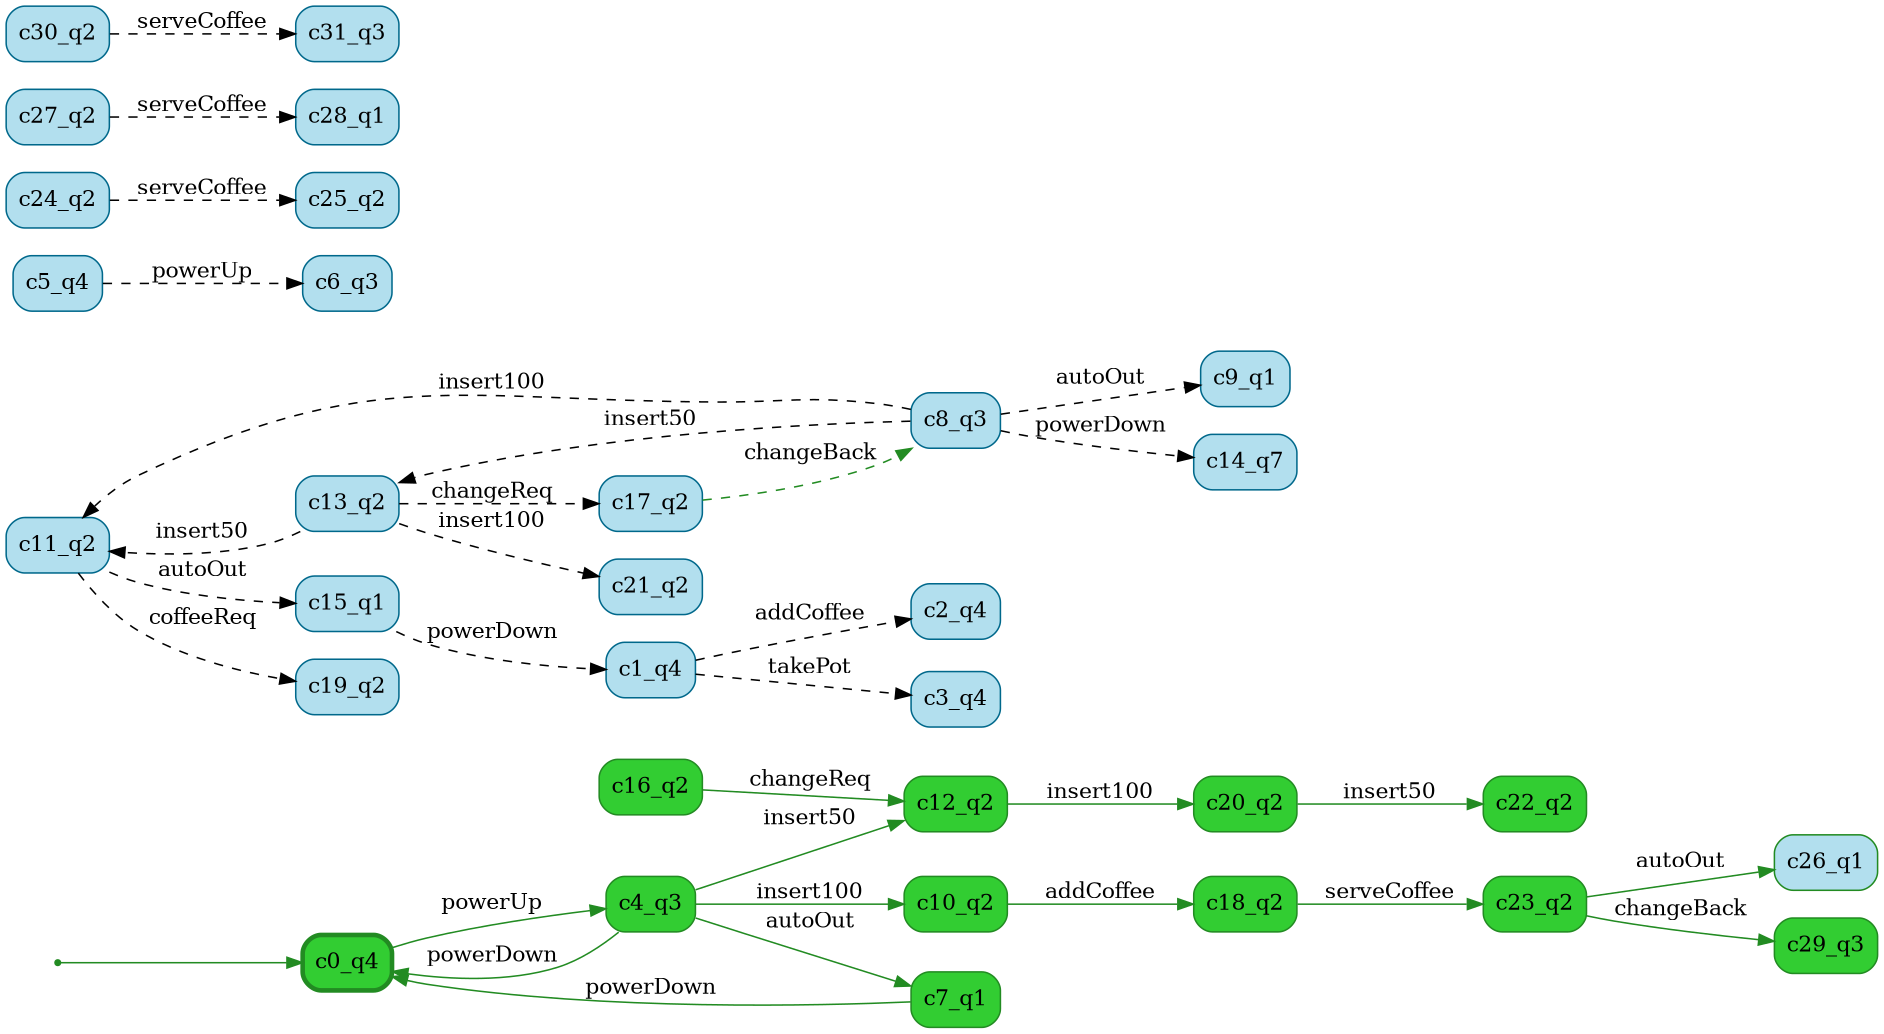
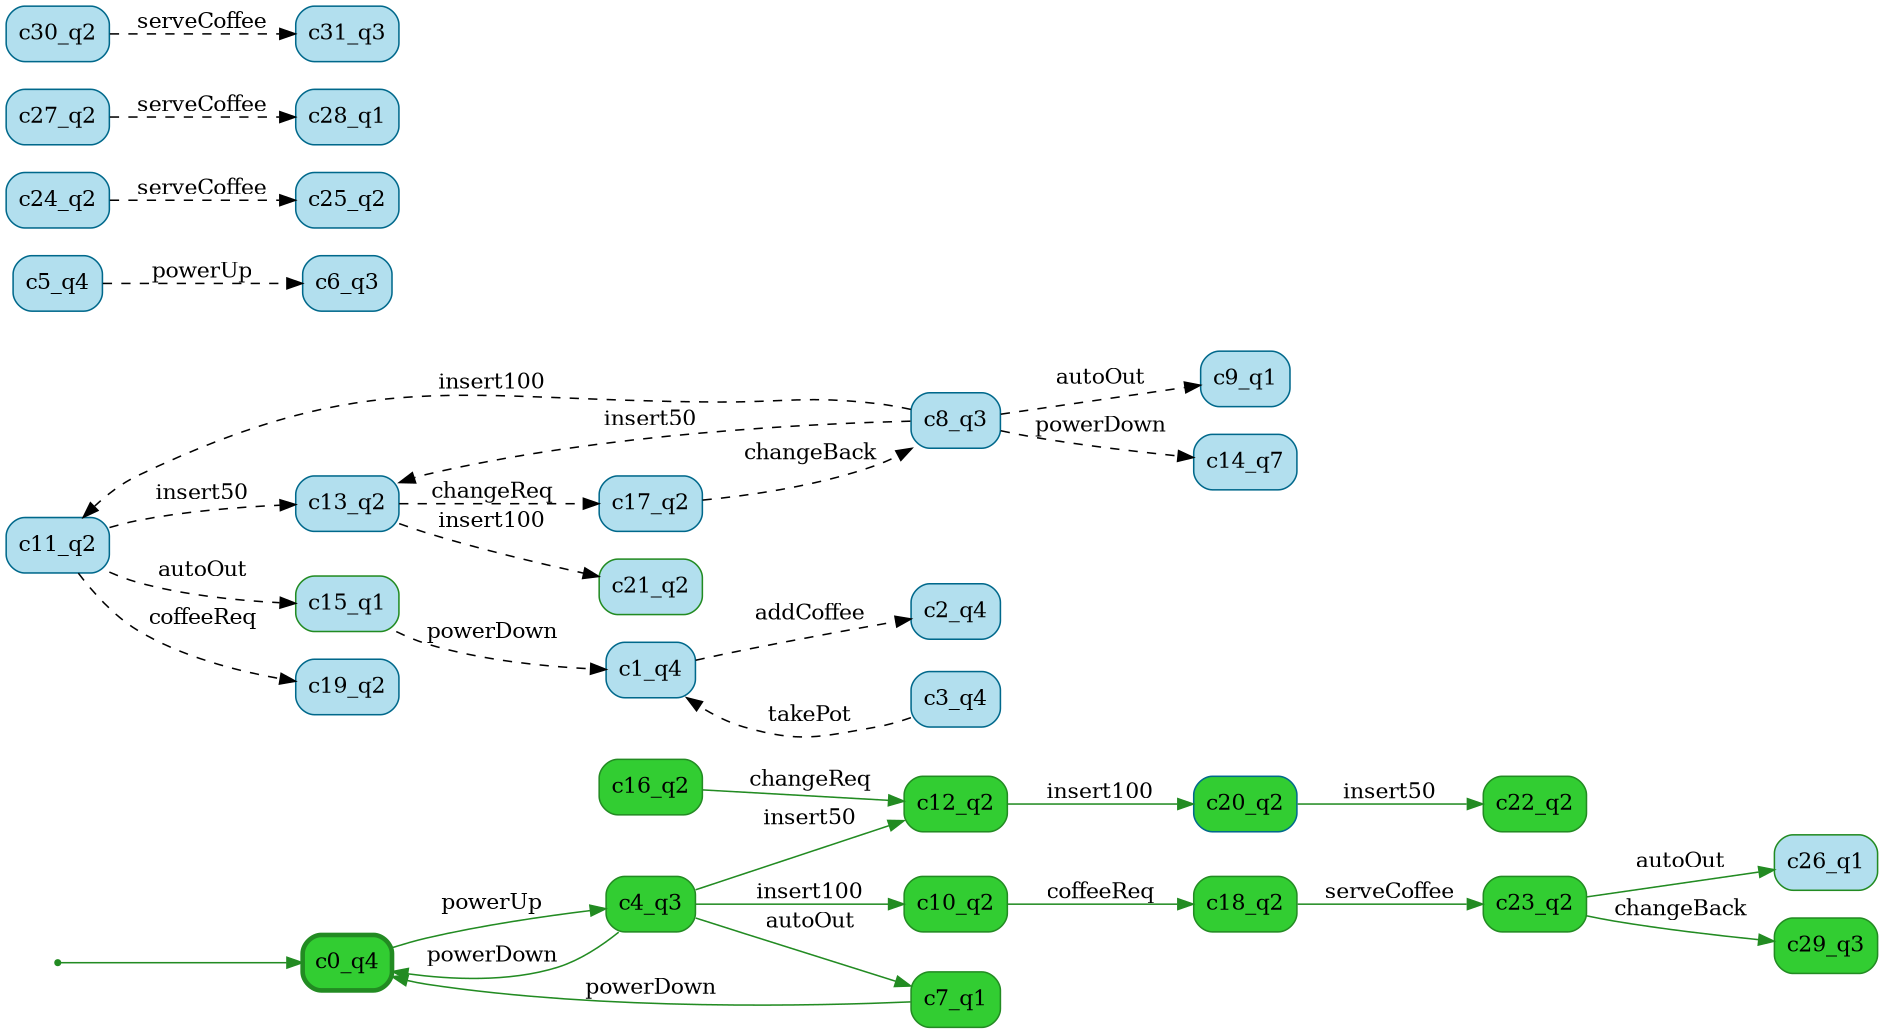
edge "c17_q2" -> "c8_q3": color forestgreen -> black
edge "c13_q2" -> "c11_q2": reversed
node "c21_q2": color deepskyblue4 -> forestgreen
node "c15_q1": color deepskyblue4 -> forestgreen
edge "c1_q4" -> "c3_q4": reversed
node "c20_q2": color forestgreen -> deepskyblue4
edge "c10_q2" -> "c18_q2": label "addCoffee" -> "coffeeReq"
